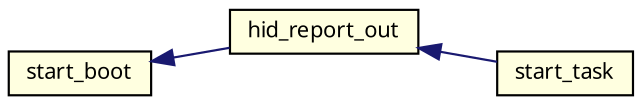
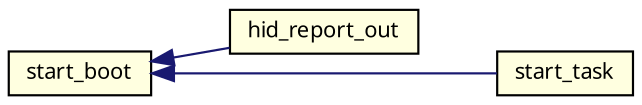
edge "start_task" -> "hid_report_out": now "start_task" -> "start_boot"
